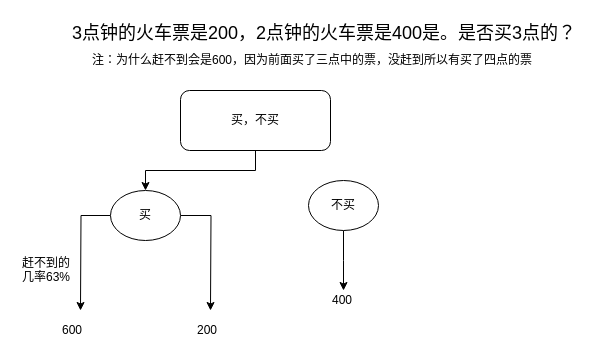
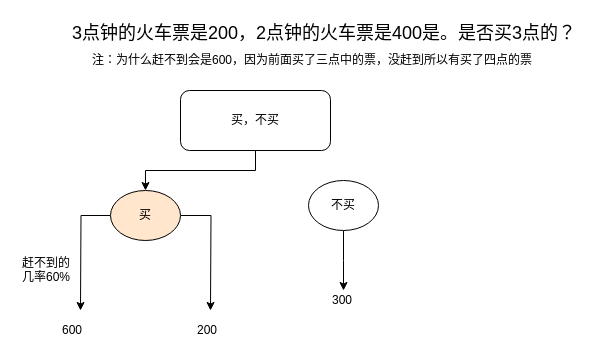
node "买": fillcolor #ffffff -> #ffe6cc
node "赶不到的 几率63%": label "赶不到的 几率63%" -> "赶不到的 几率60%"
node "400": label "400" -> "300"
